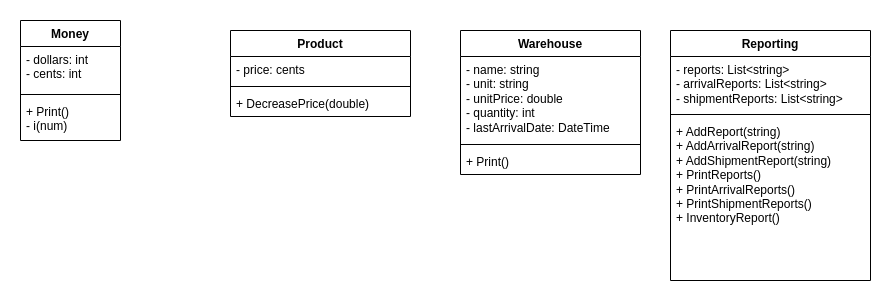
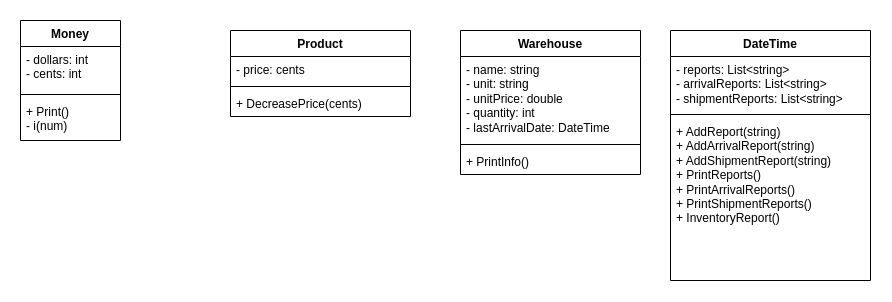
node "Reporting": label "Reporting" -> "DateTime"
node "+ DecreasePrice(double)": label "+ DecreasePrice(double)" -> "+ DecreasePrice(cents)"
node "+ Print()": label "+ Print()" -> "+ PrintInfo()"
